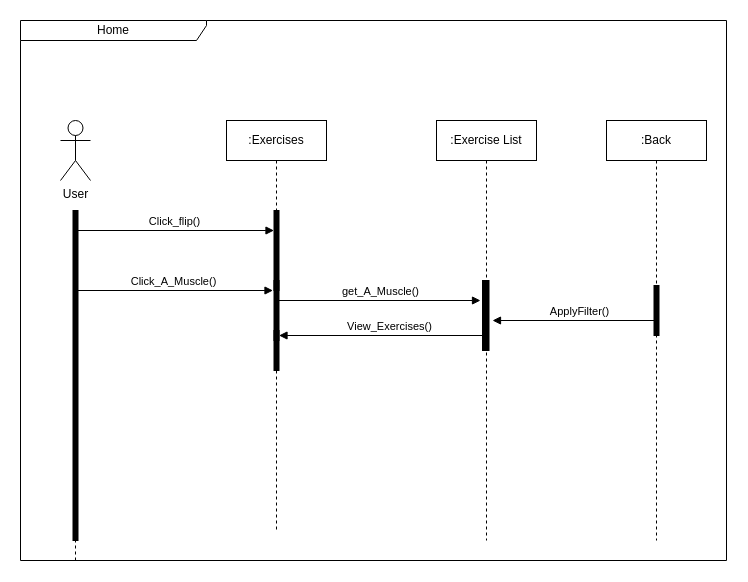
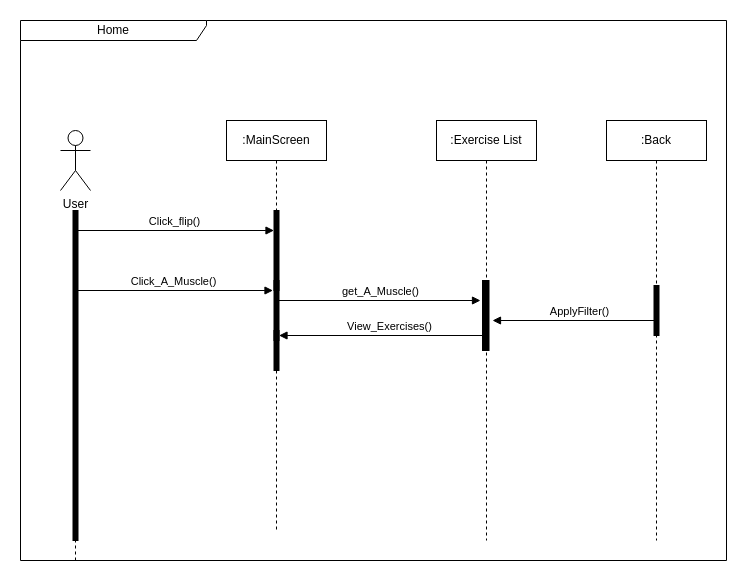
node ":Exercises": label ":Exercises" -> ":MainScreen"
node "User": moved (76, 151) -> (76, 161)
